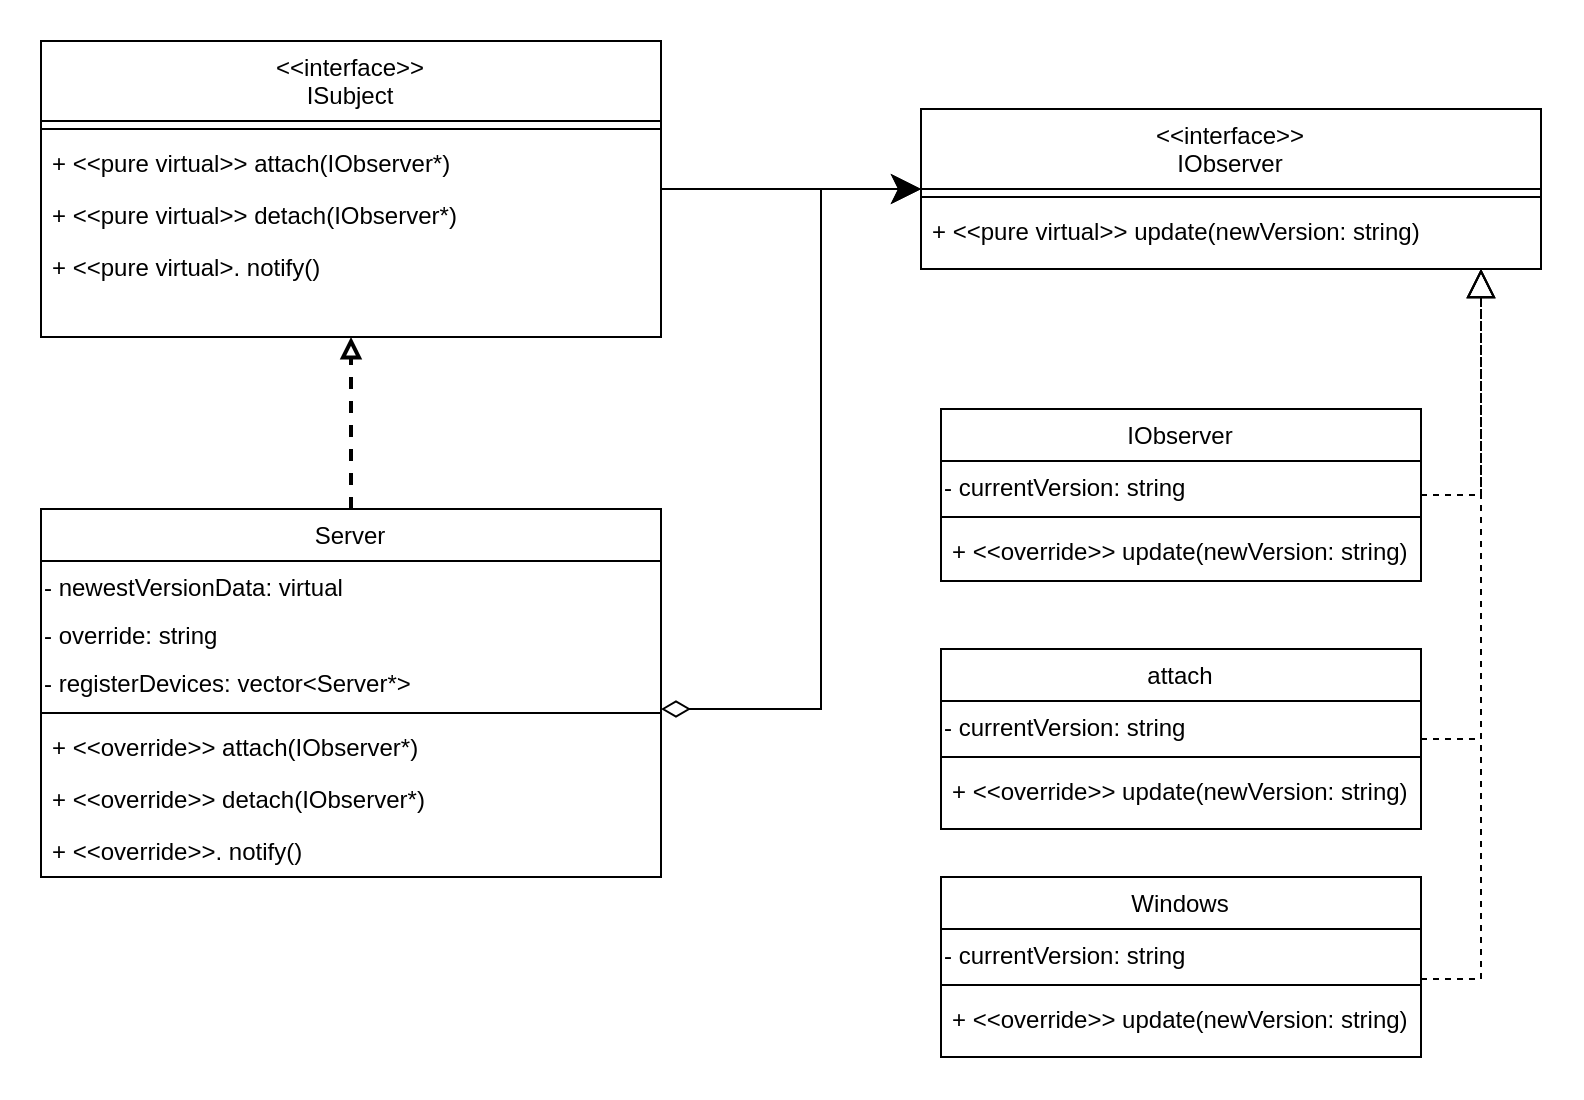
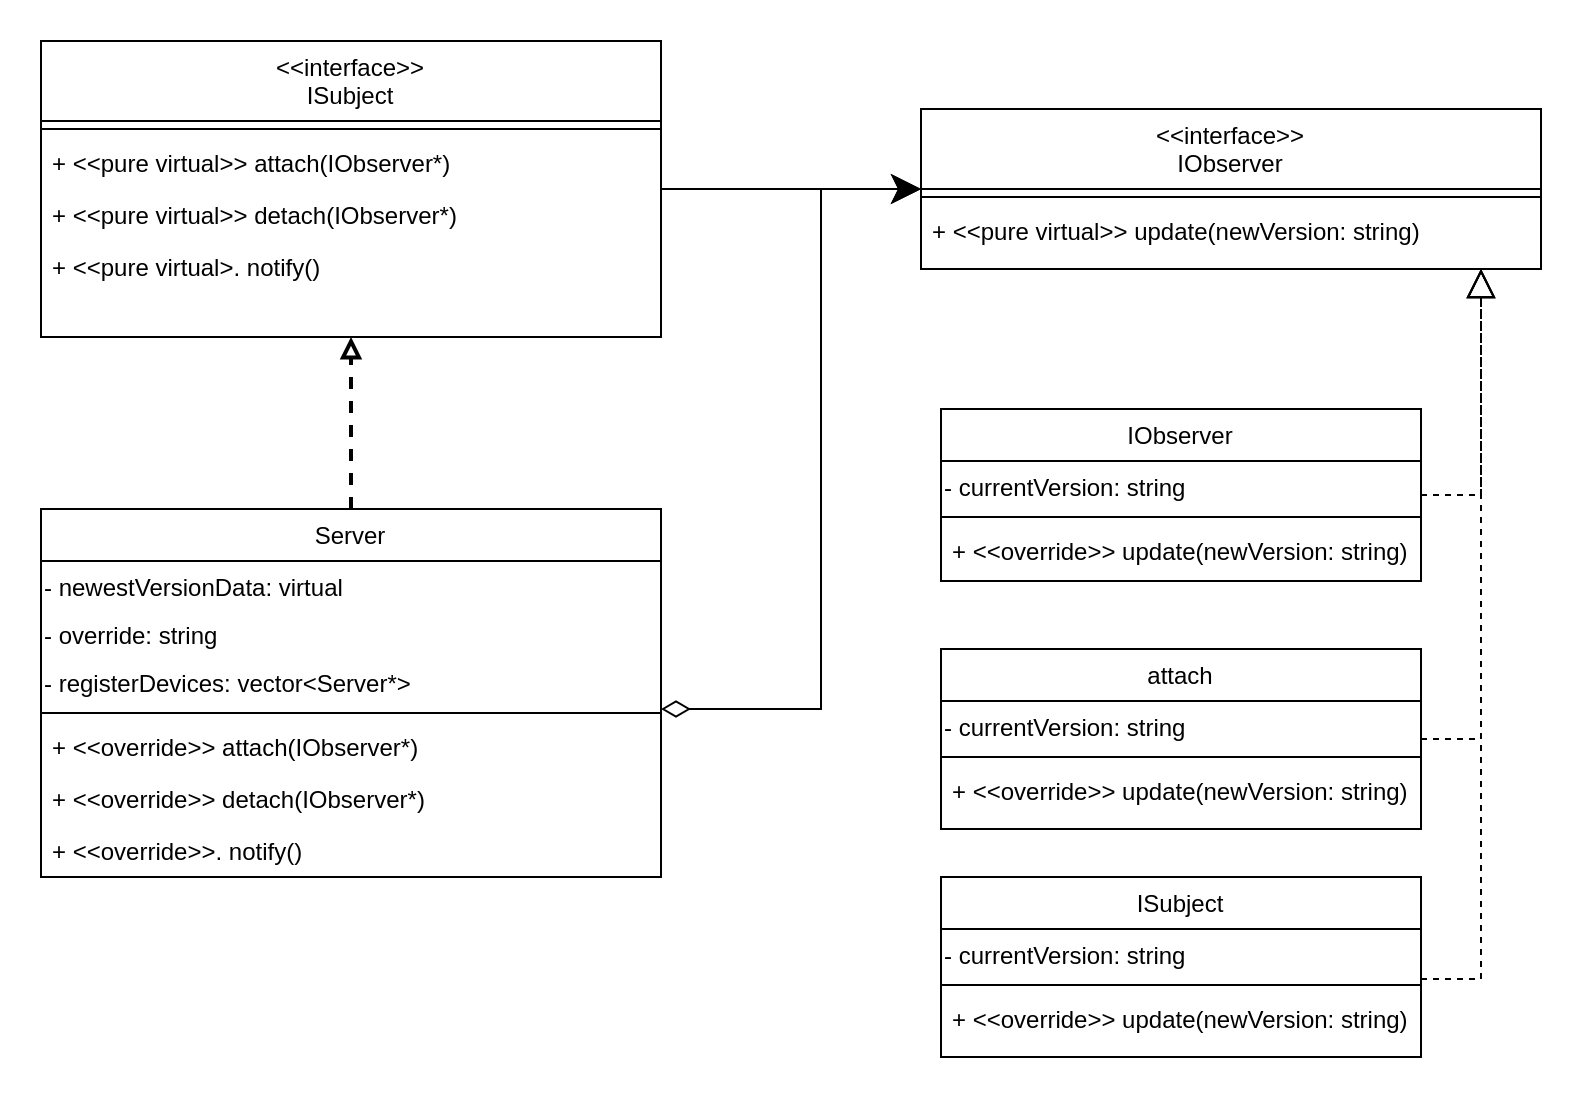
node "Windows": label "Windows" -> "ISubject"
